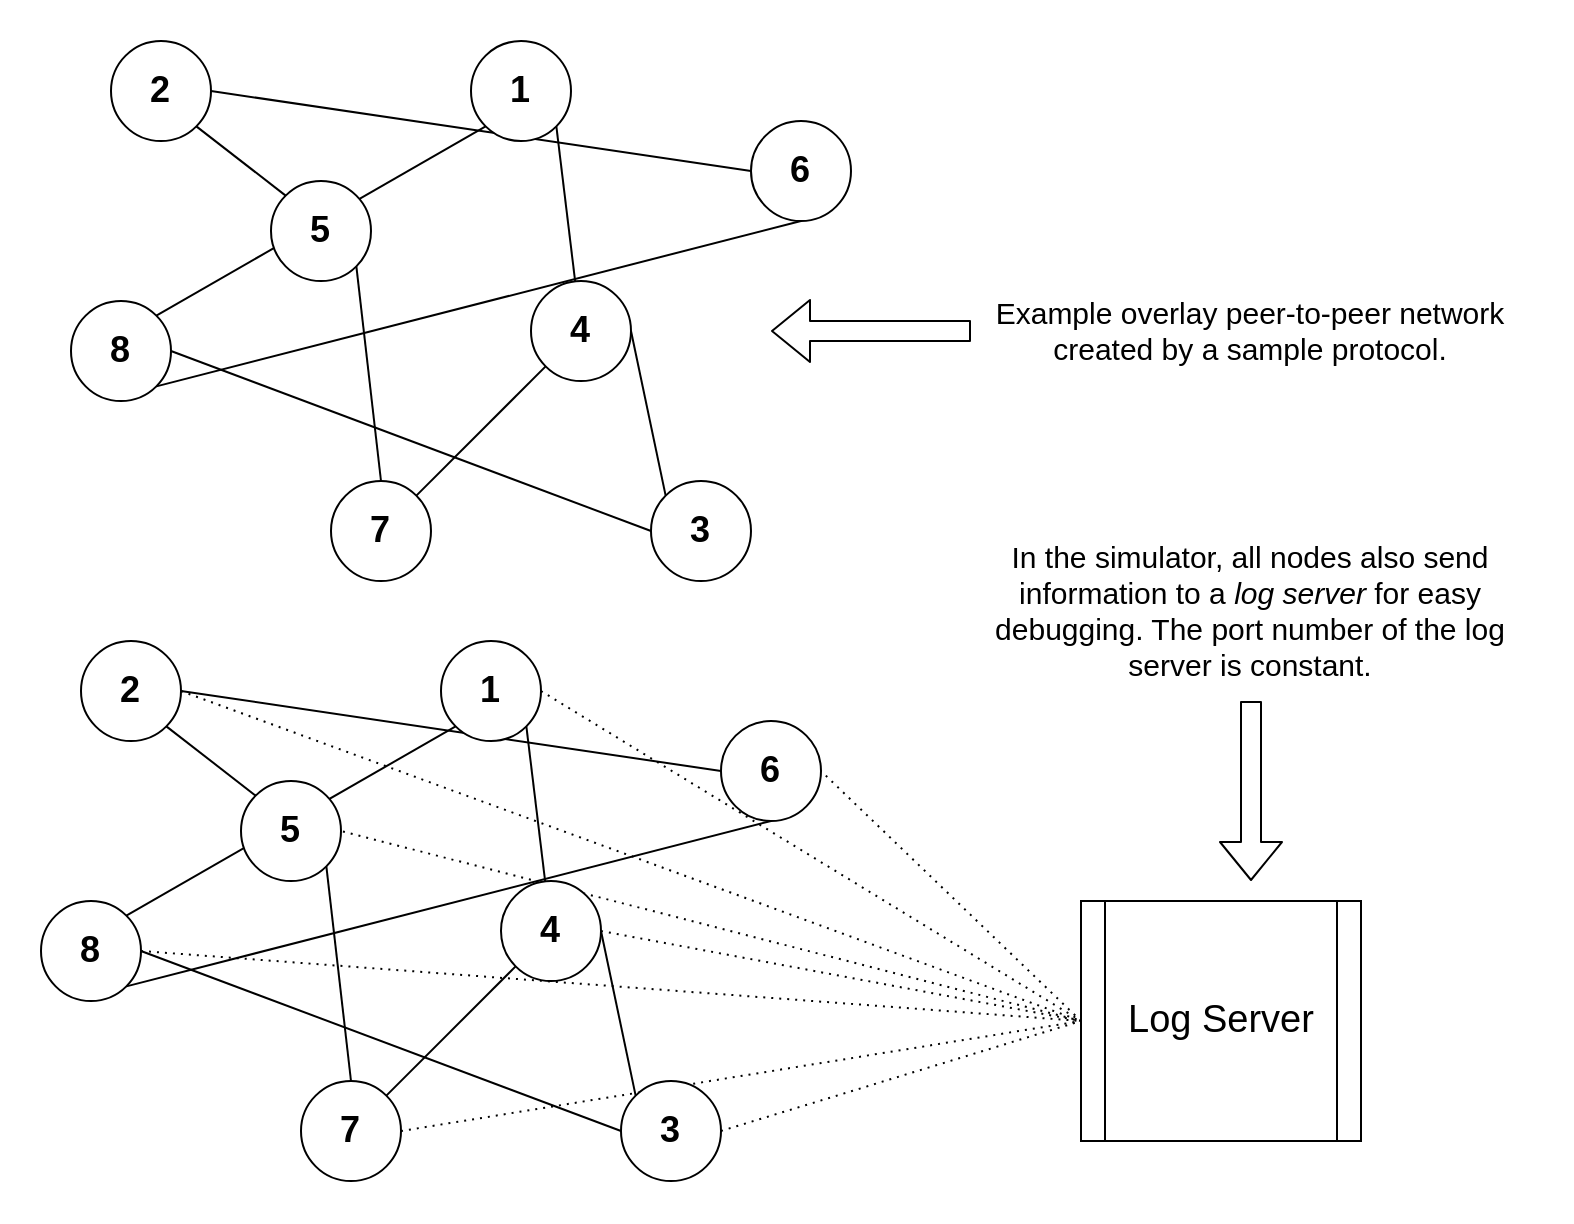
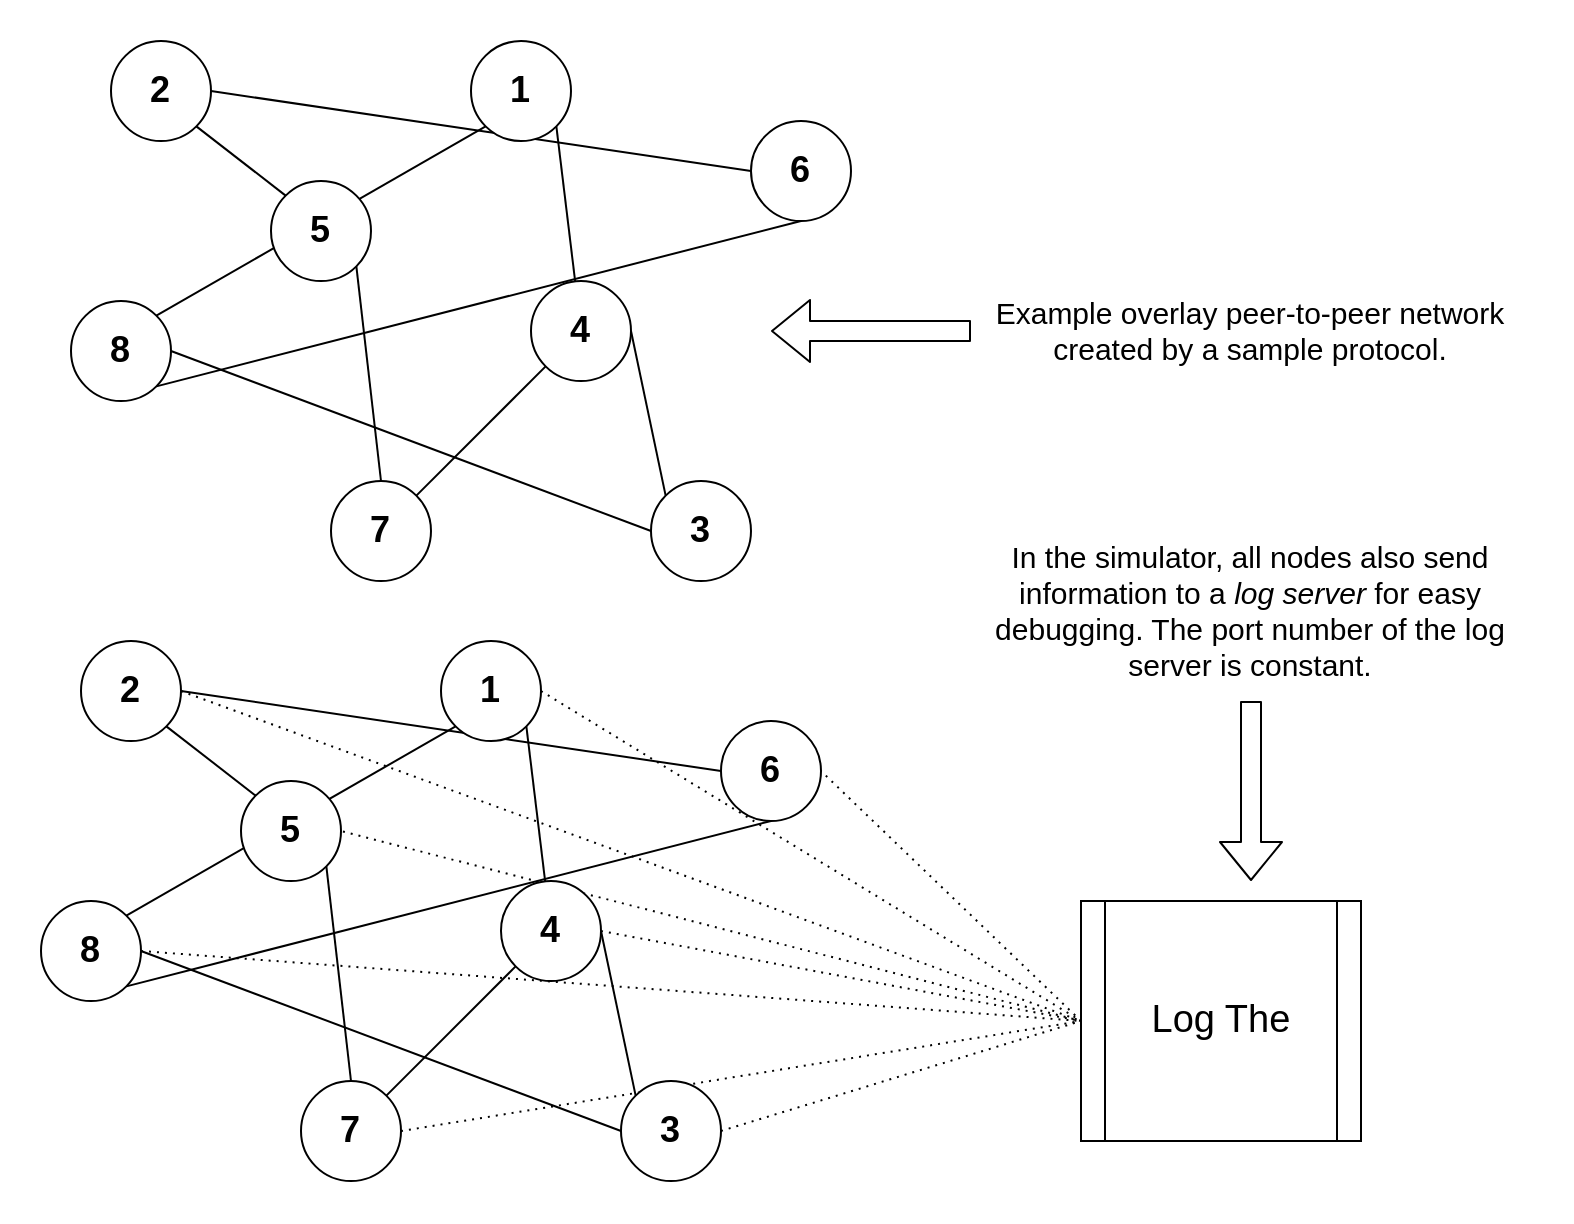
node "Log Server": label "Log Server" -> "Log The"
